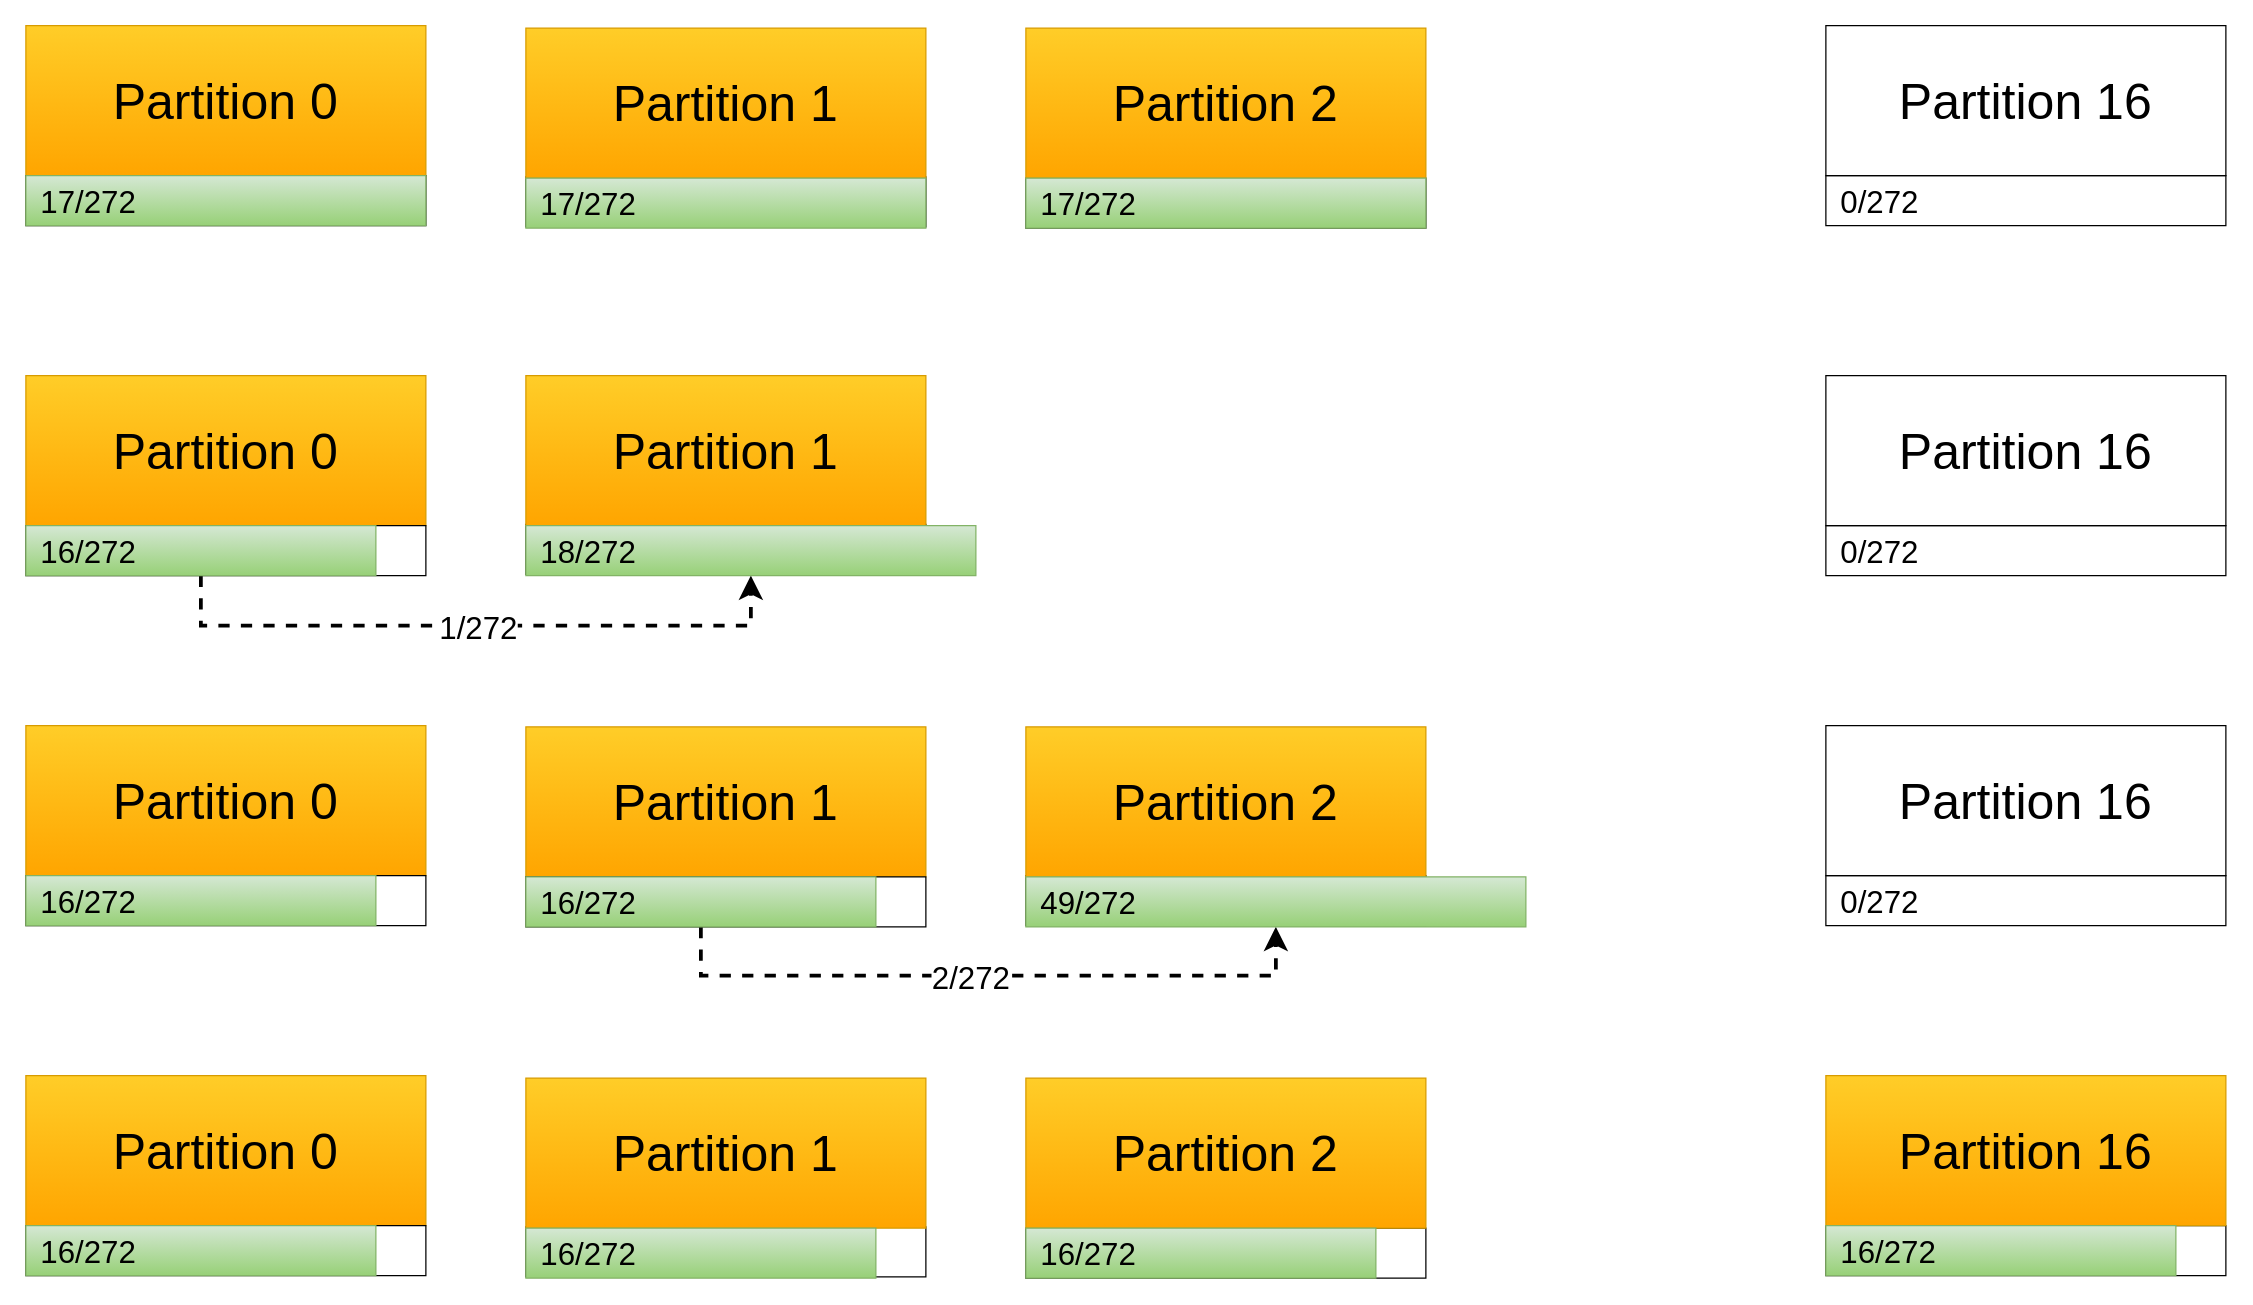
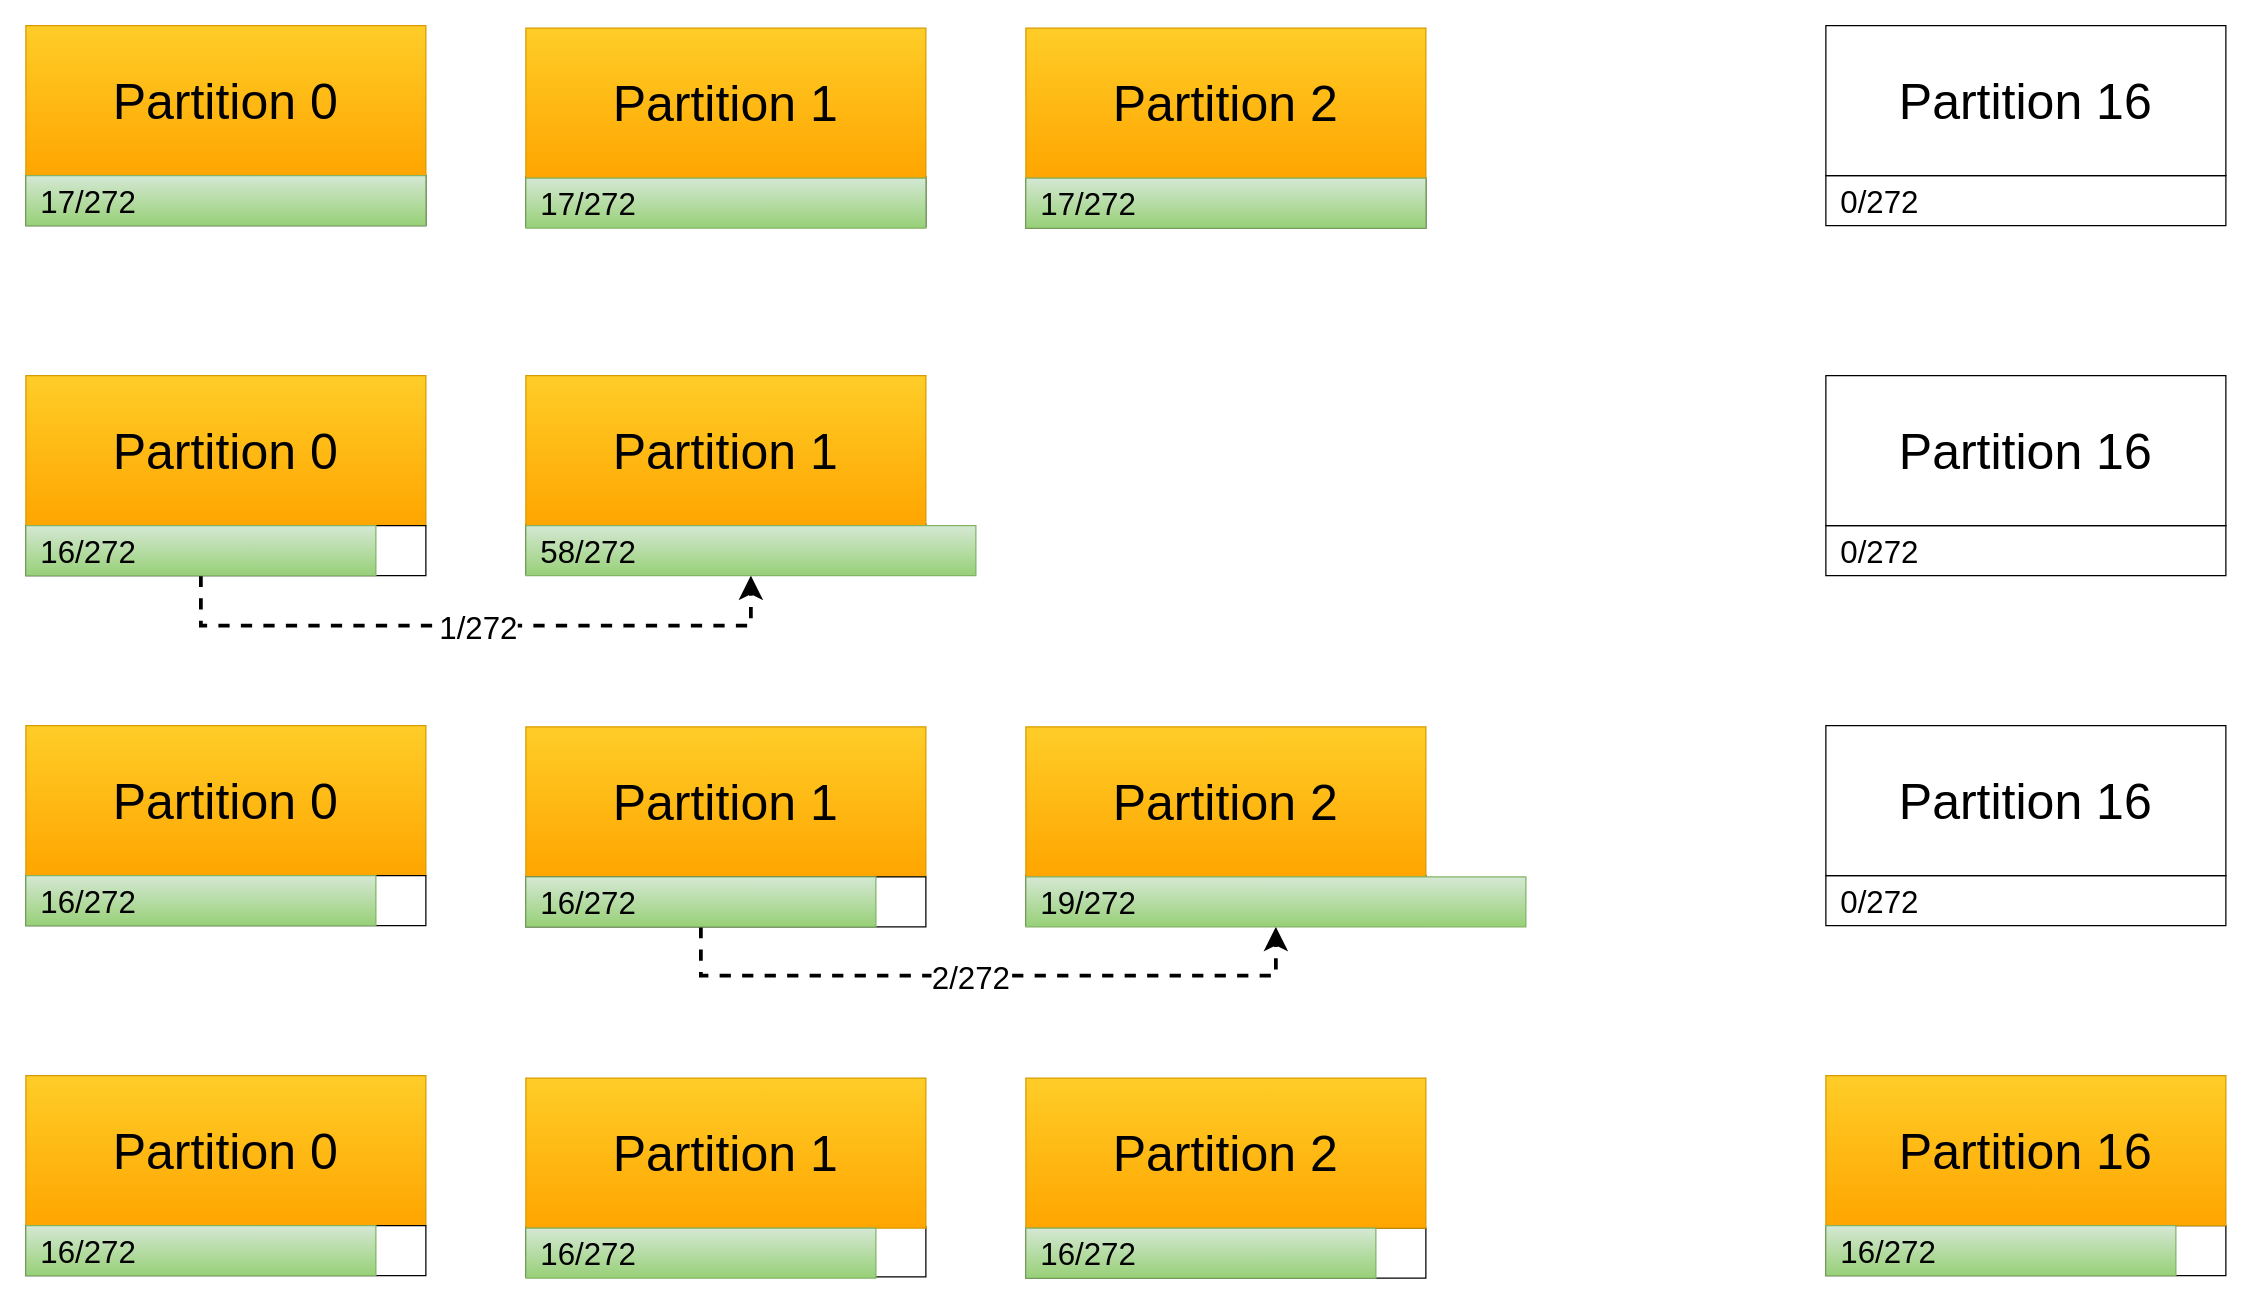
node "18/272": label "18/272" -> "58/272"
node "49/272": label "49/272" -> "19/272"
